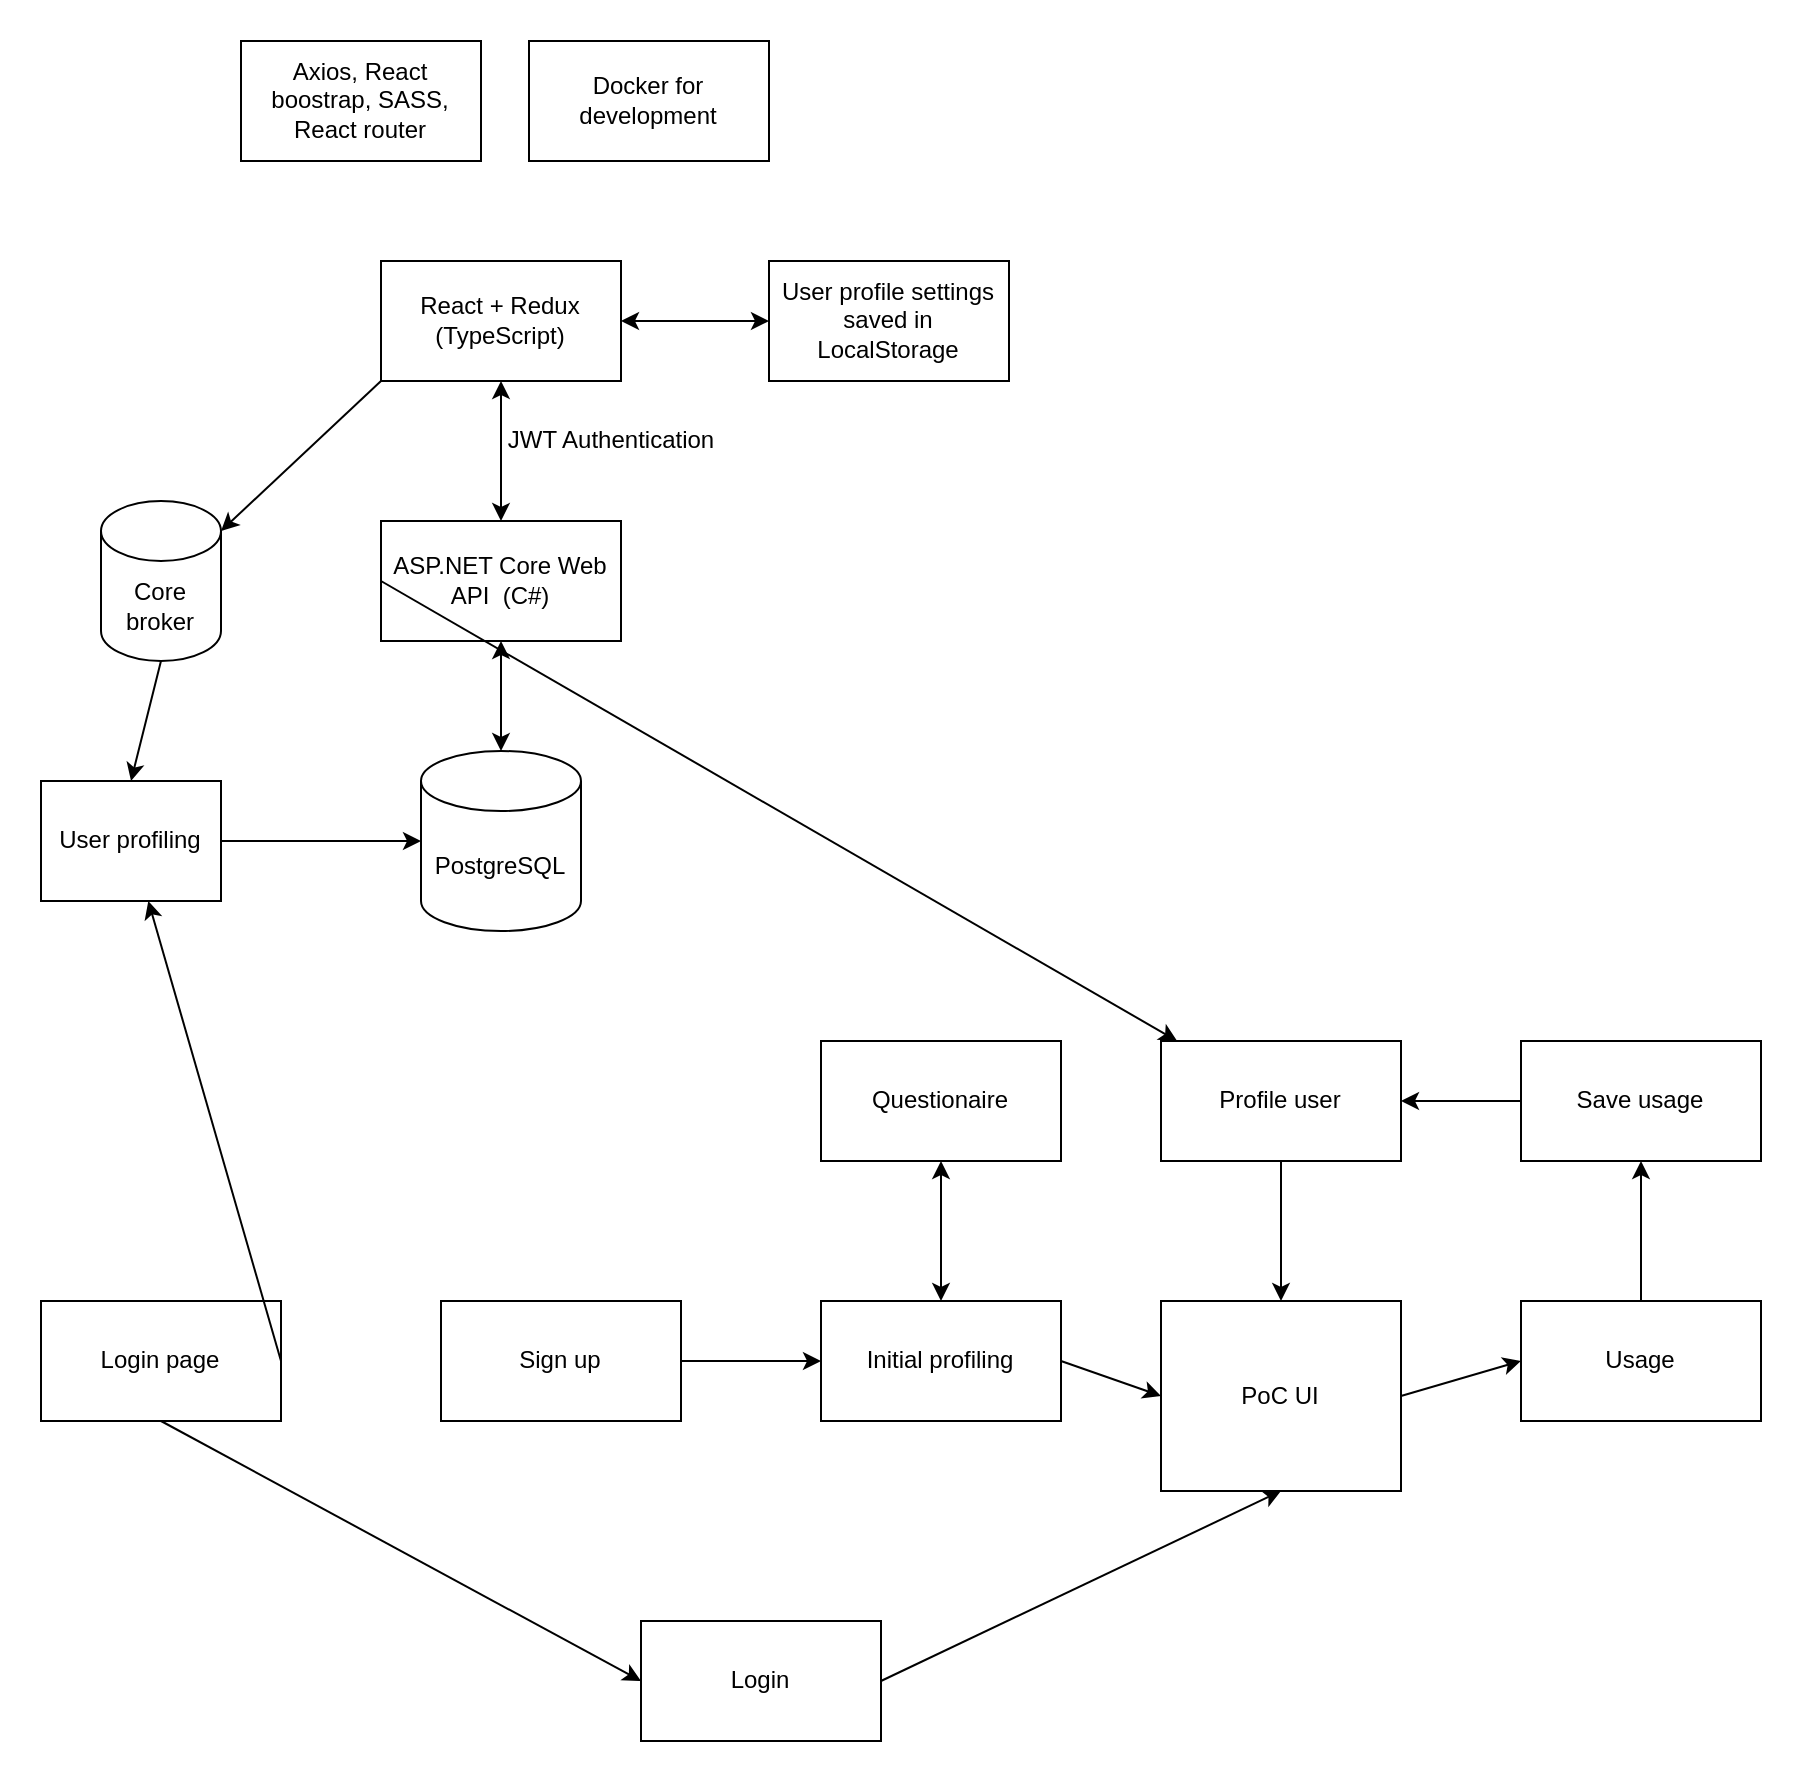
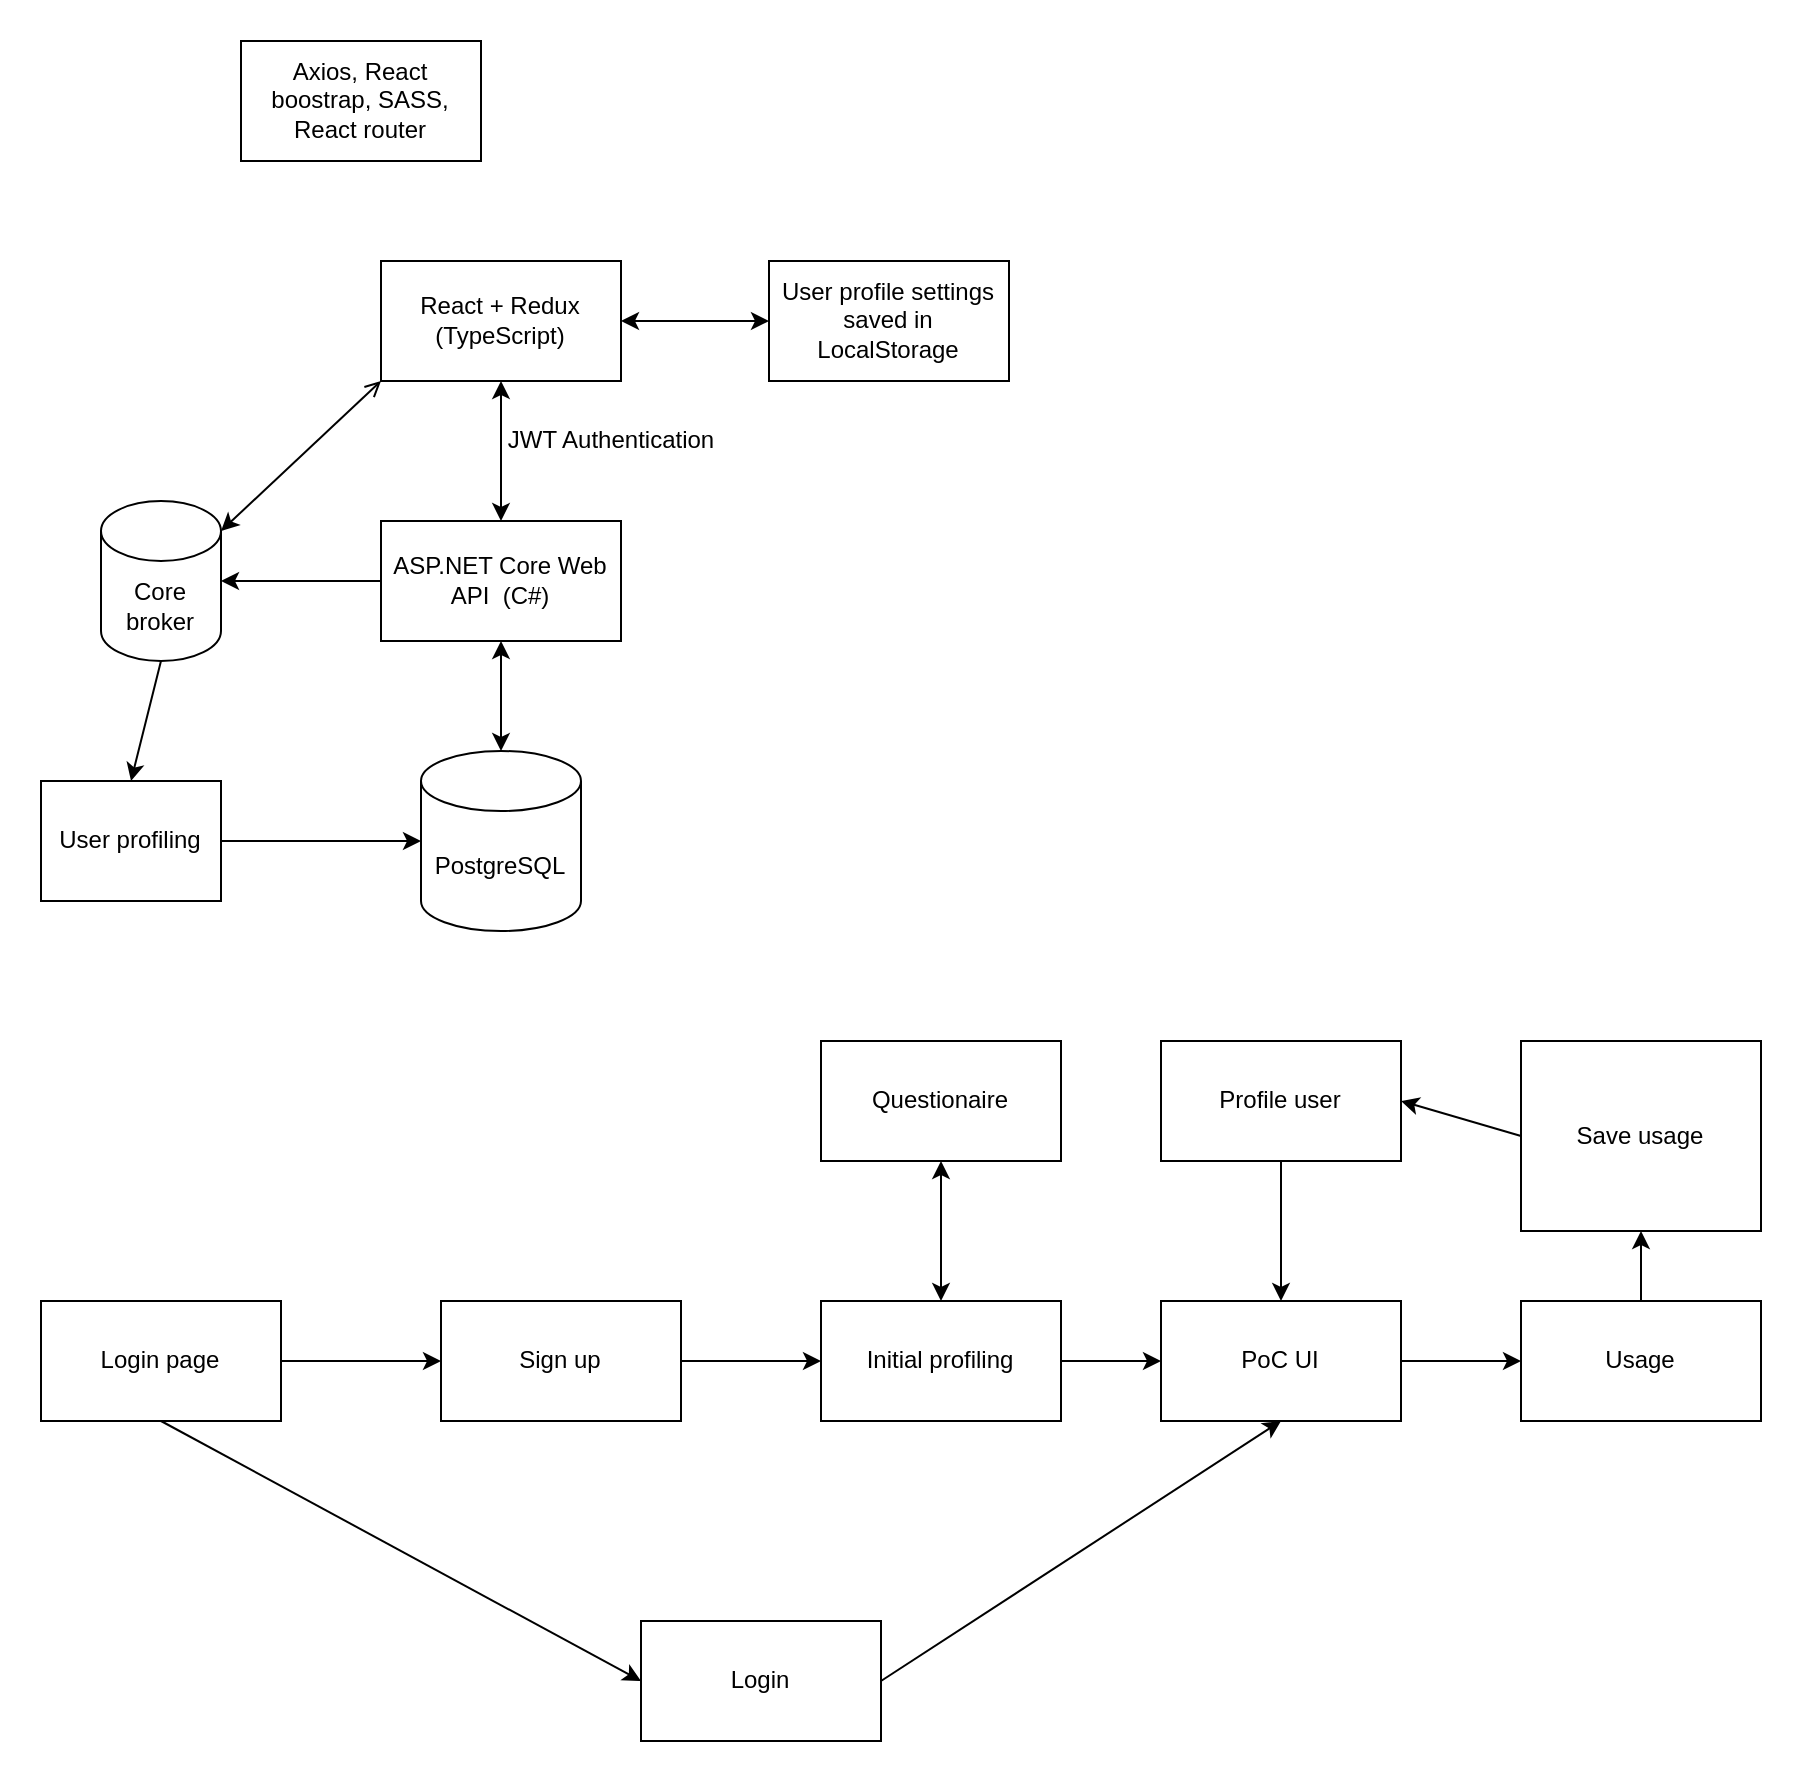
node "Docker for development": removed
edge "React + Redux (TypeScript)" -> "Core broker": arrowhead none -> open
edge "ASP.NET Core Web API (C#)" -> "Profile user": now "ASP.NET Core Web API (C#)" -> "Core broker"
node "Save usage": size 240x120 -> 240x190
edge "Login page" -> "User profiling": now "Login page" -> "Sign up"
node "PoC UI": size 240x190 -> 240x120
